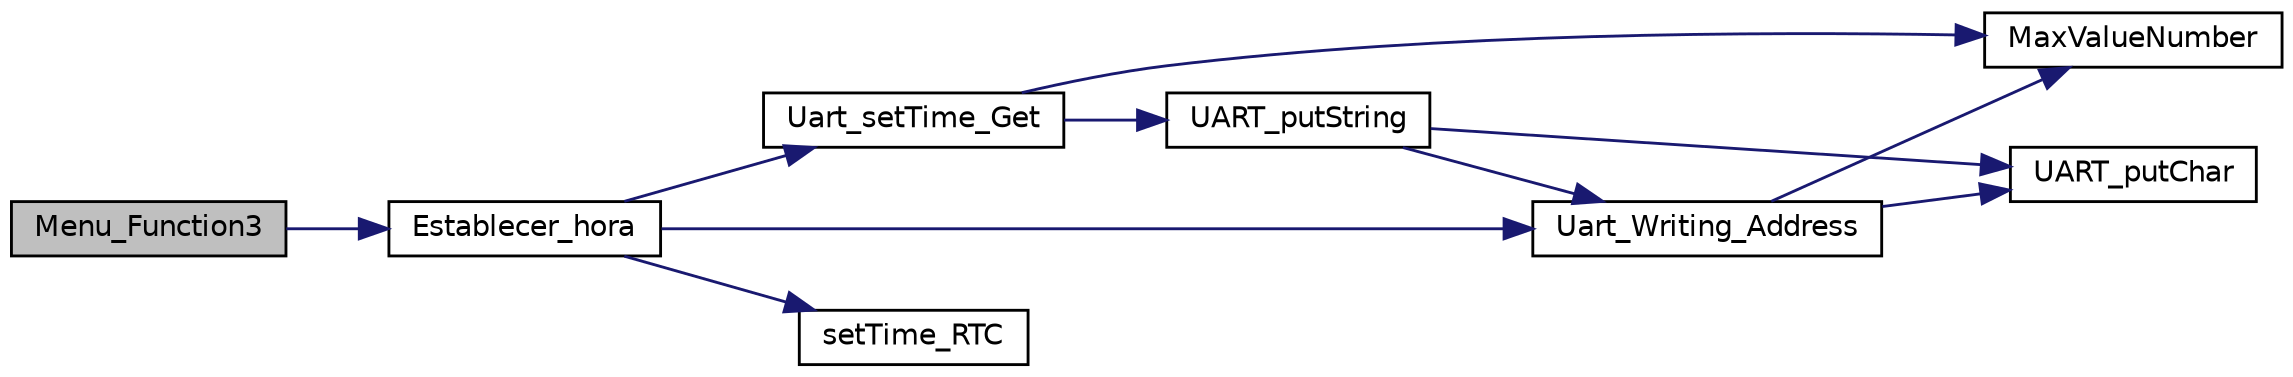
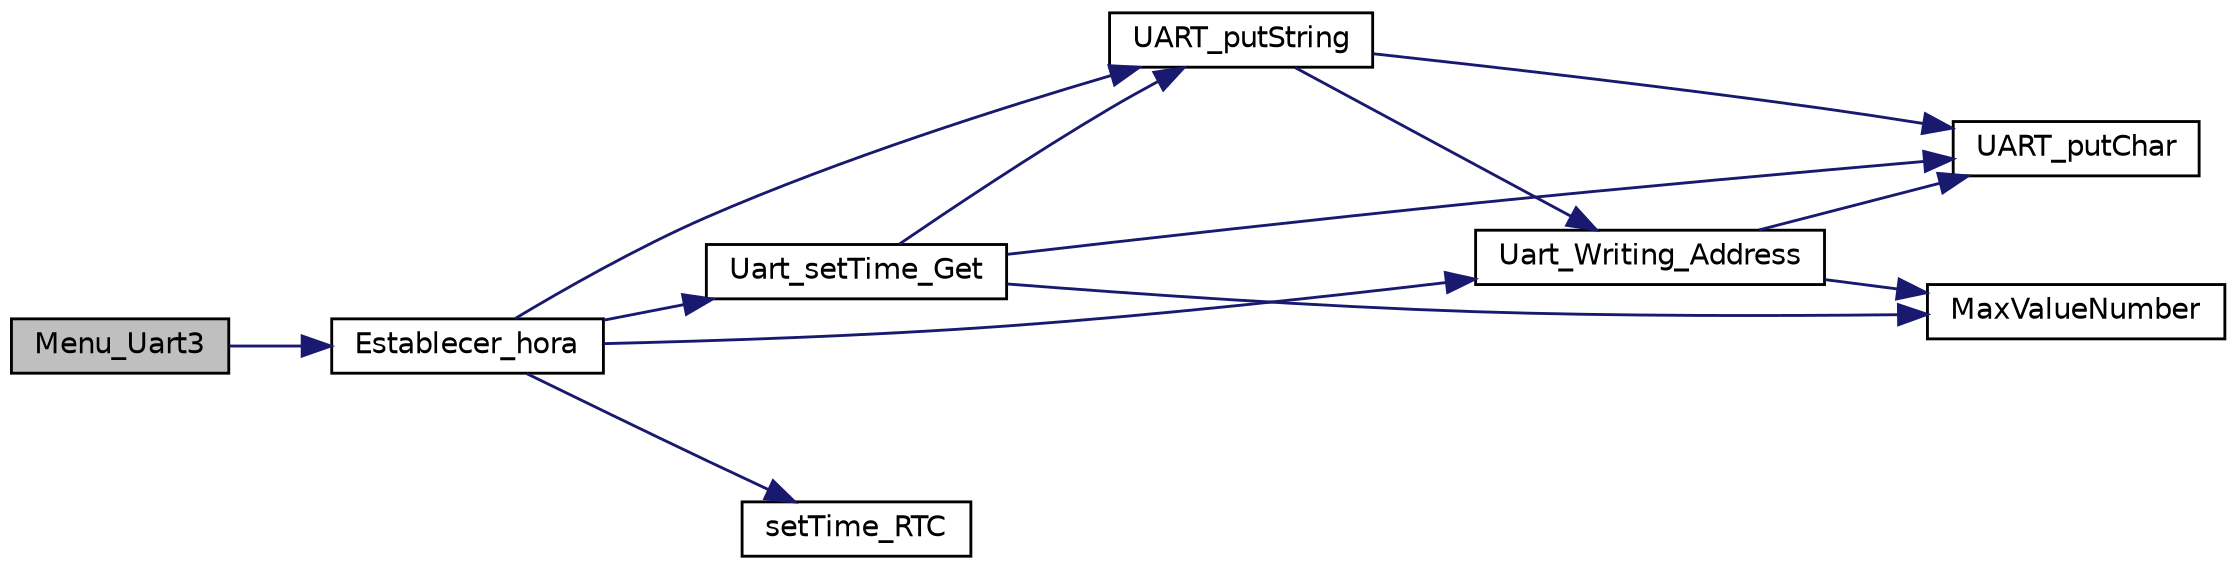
edge "Establecer_hora" -> "UART_putString": added
edge "Uart_setTime_Get" -> "UART_putChar": added
node "Menu_Function3": label "Menu_Function3" -> "Menu_Uart3"
